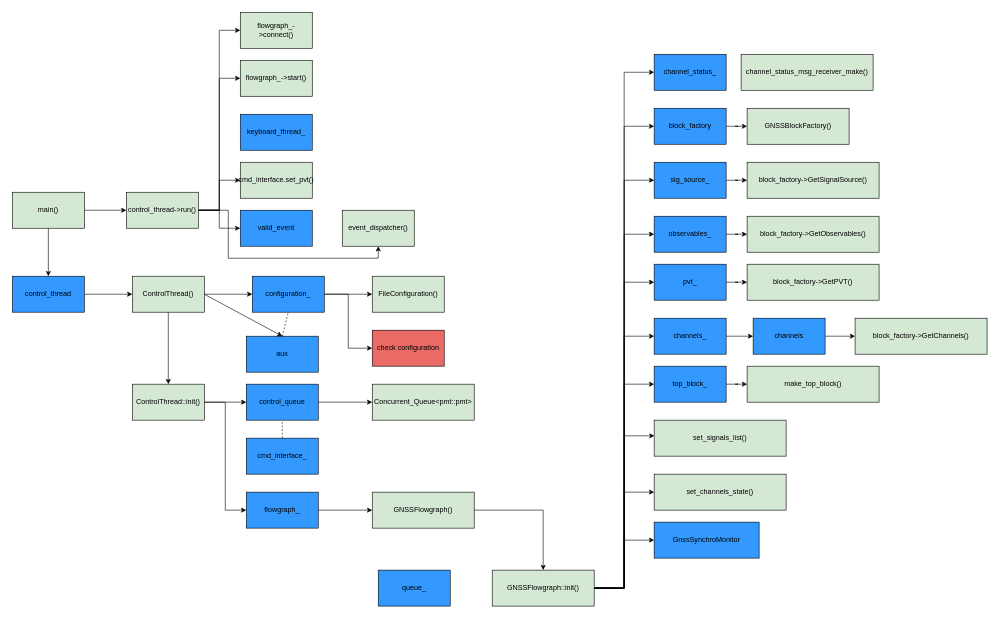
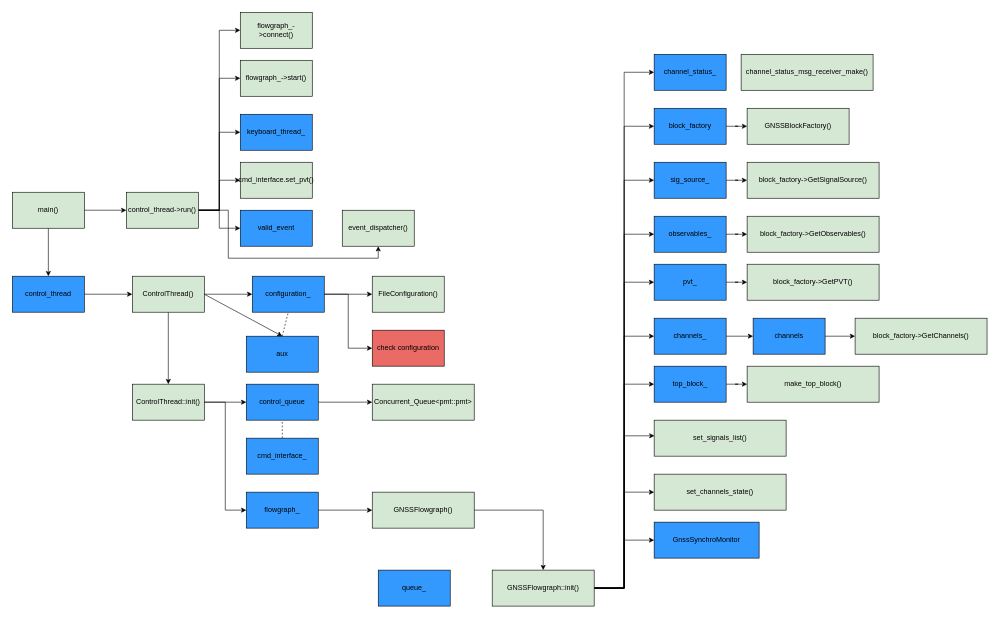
edge "control_thread->run()" -> "keyboard_thread_": added
